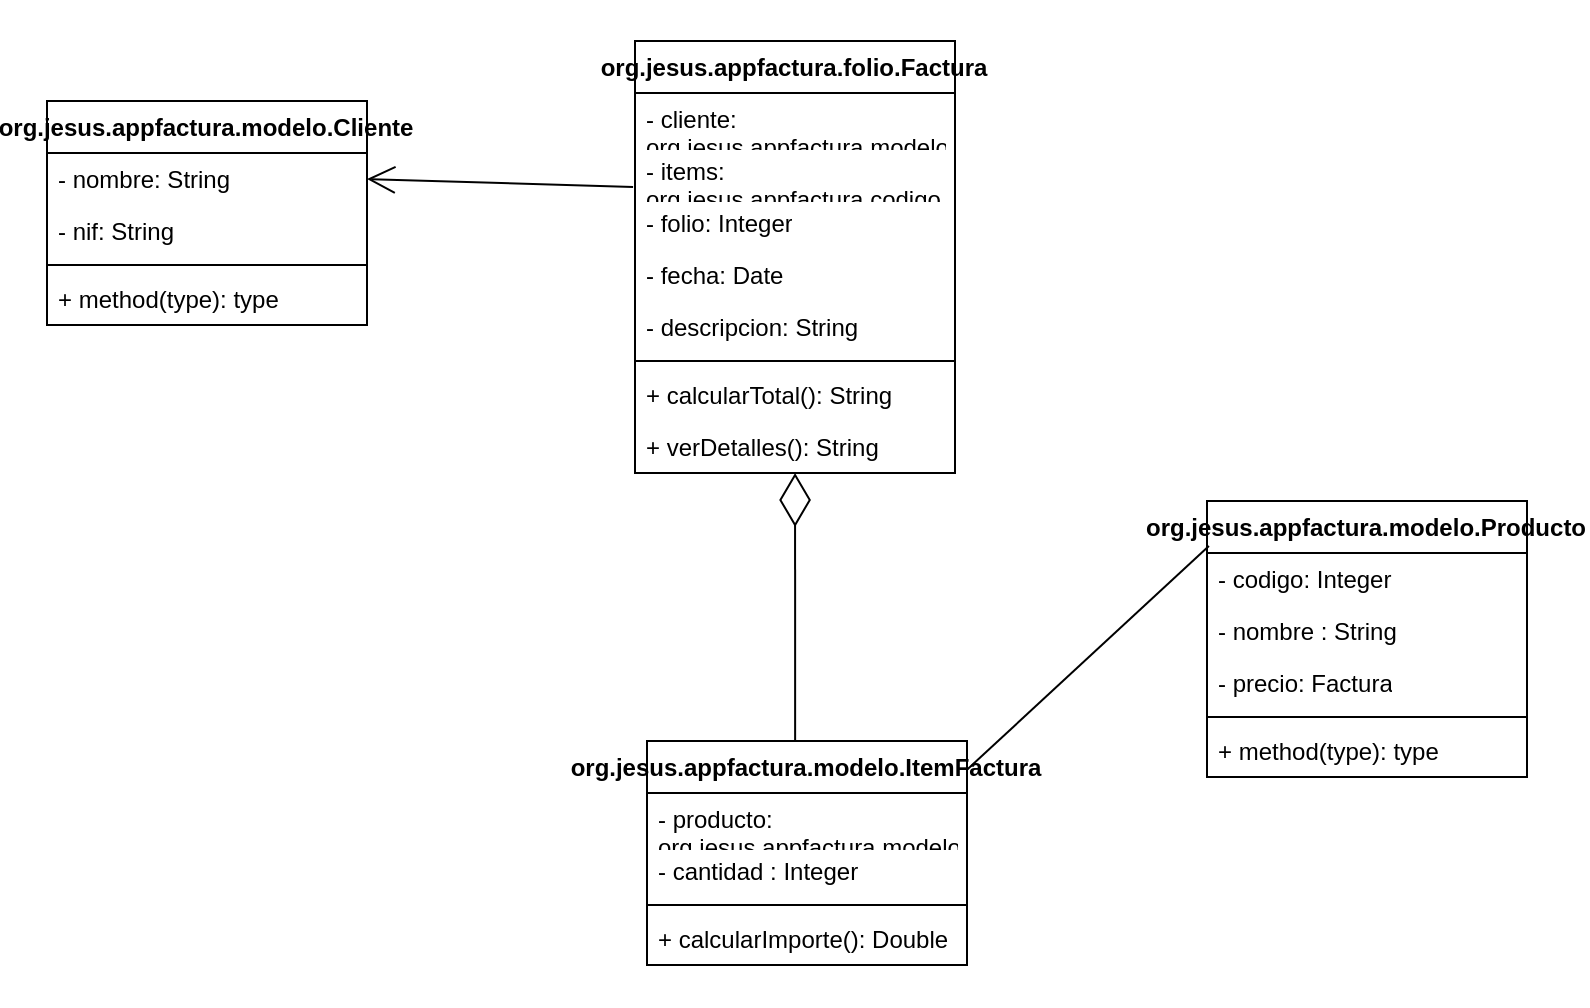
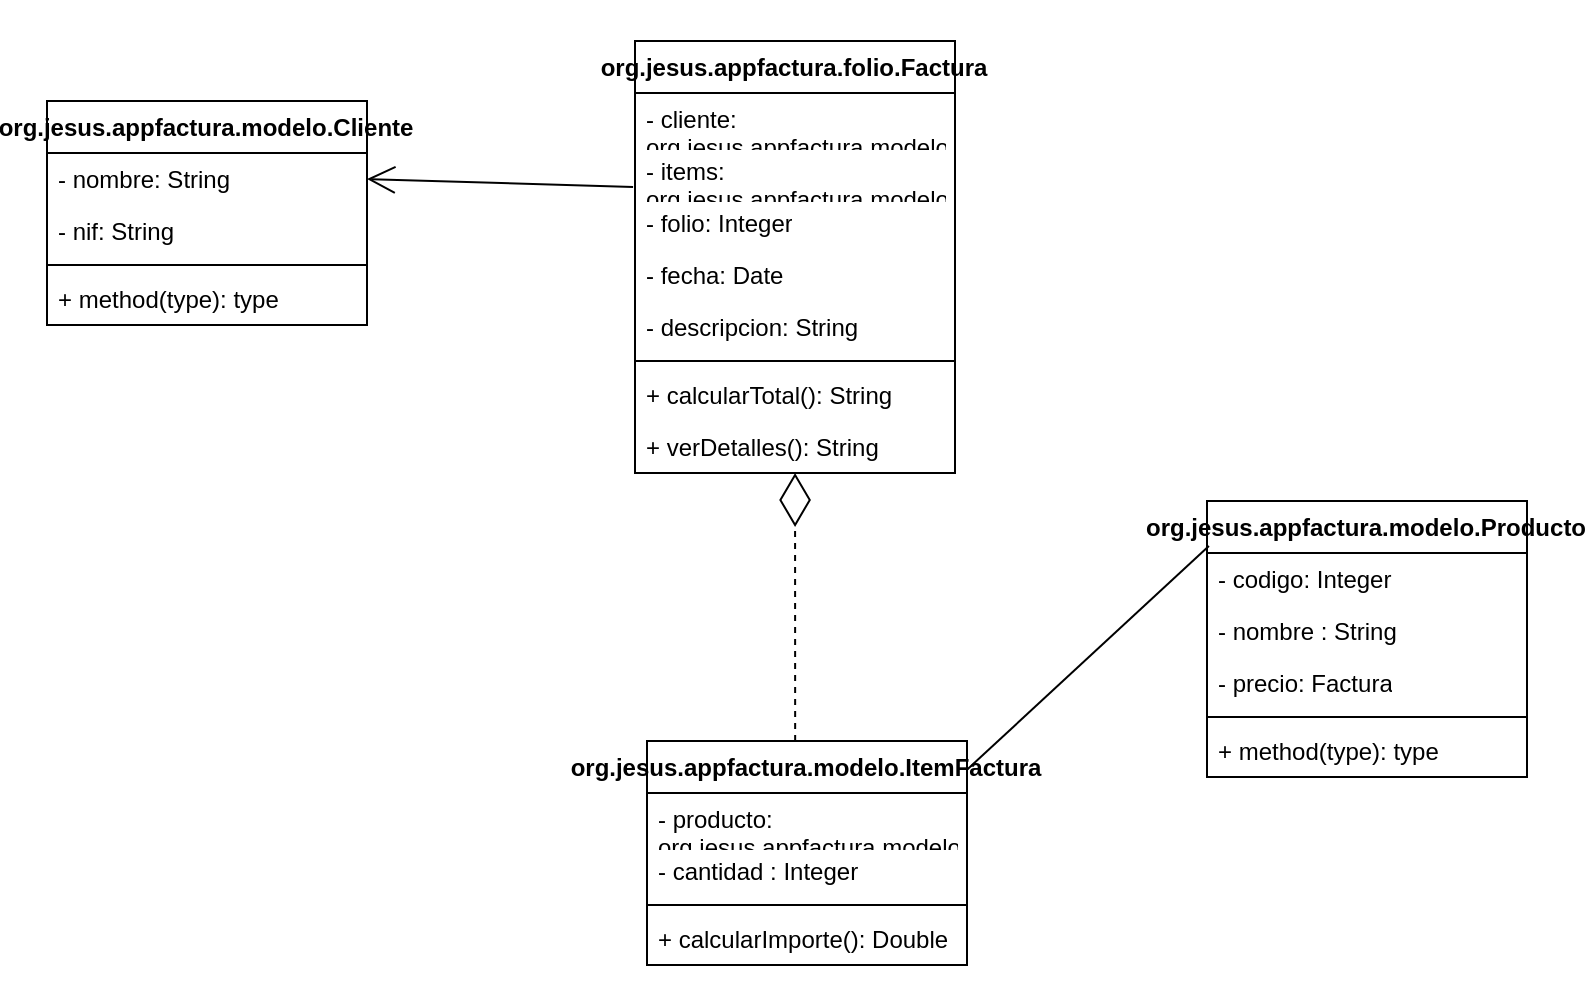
node "- items: org.jesus.appfactura.codigo.ItemFactura[]": label "- items: org.jesus.appfactura.codigo.ItemFactura[]" -> "- items: org.jesus.appfactura.modelo.ItemFactura[]"
edge "org.jesus.appfactura.modelo.ItemFactura" -> "org.jesus.appfactura.folio.Factura": style solid -> dashed
